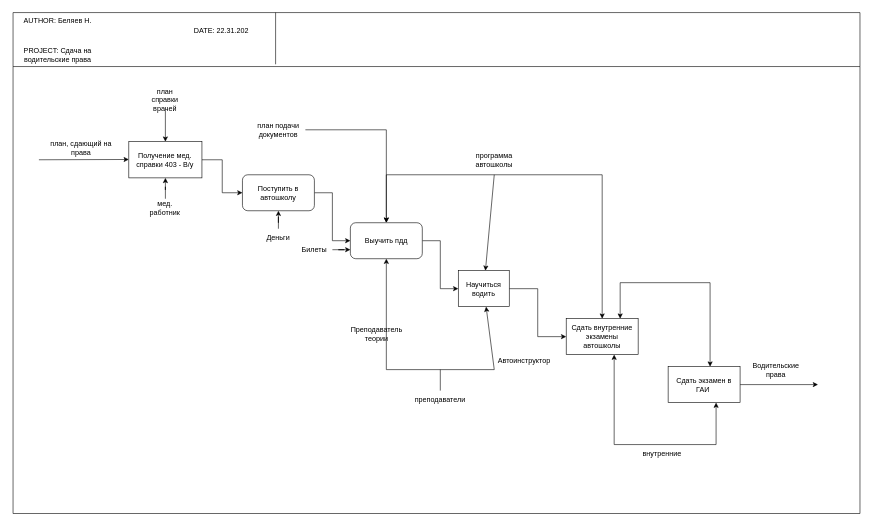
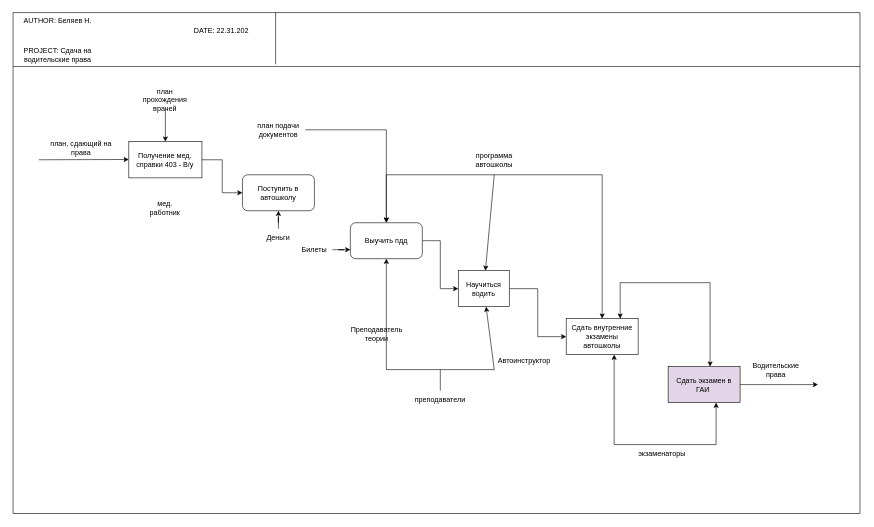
node "план справки врачей": label "план справки врачей" -> "план прохождения врачей"
edge "мед. работник" -> "Получение мед. справки 403 - В/у": removed
edge "Поступить в автошколу" -> "Выучить пдд": removed
node "Сдать экзамен в ГАИ": fillcolor #ffffff -> #e1d5e7
node "внутренние": label "внутренние" -> "экзаменаторы"
